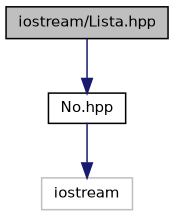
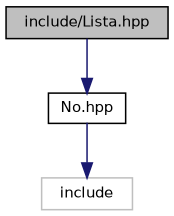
node "iostream/Lista.hpp": label "iostream/Lista.hpp" -> "include/Lista.hpp"
node "iostream": label "iostream" -> "include"
